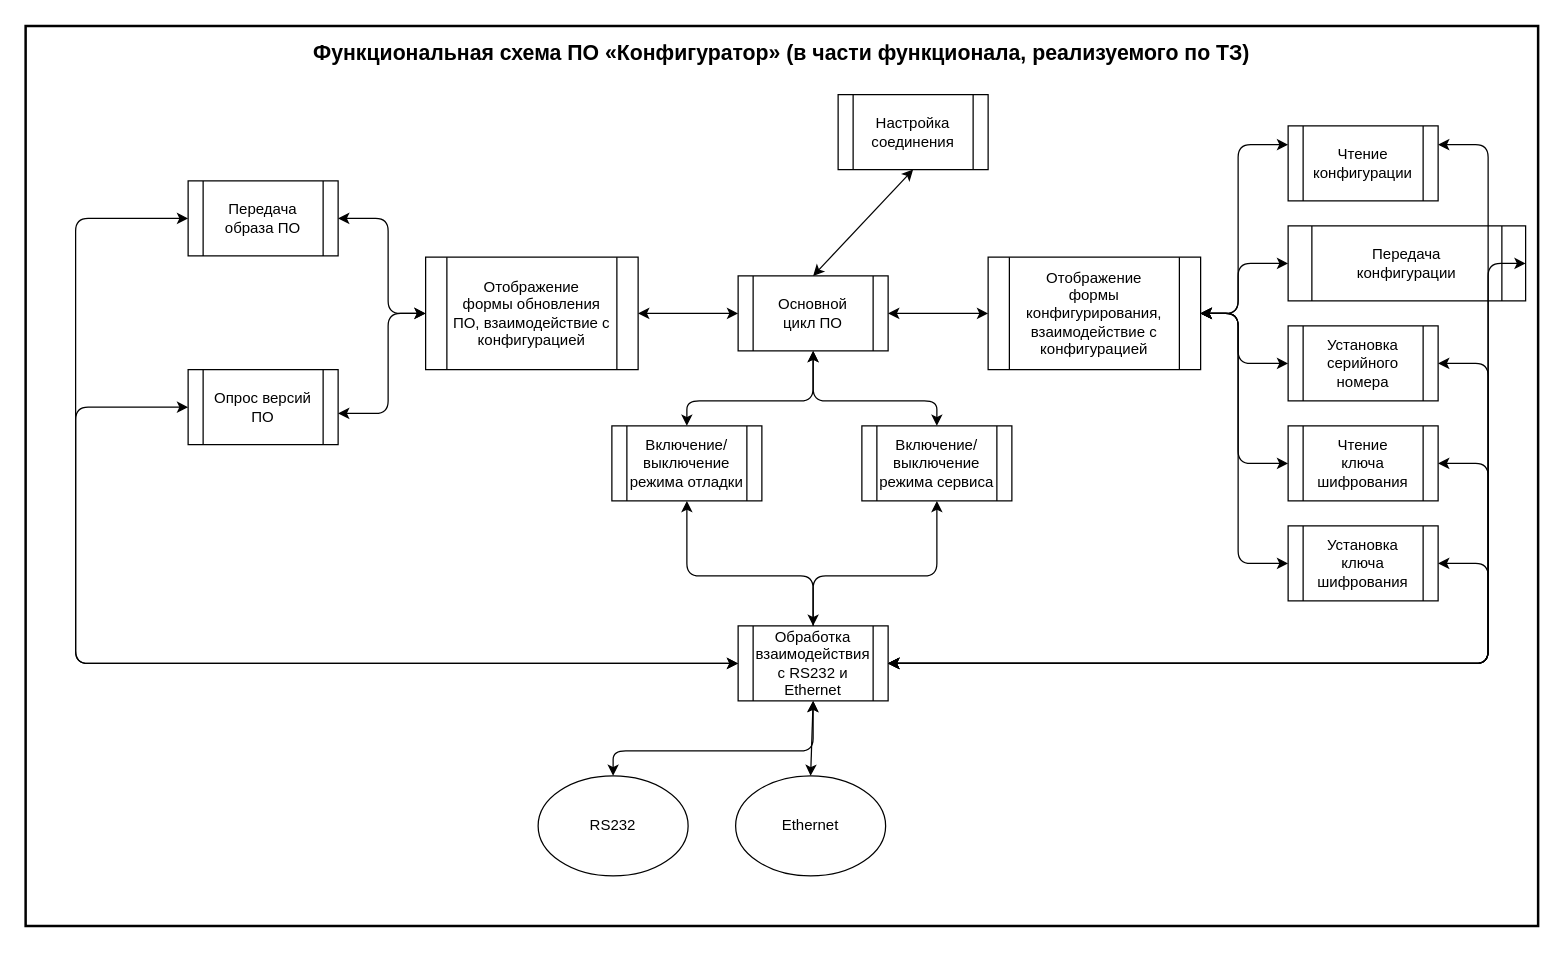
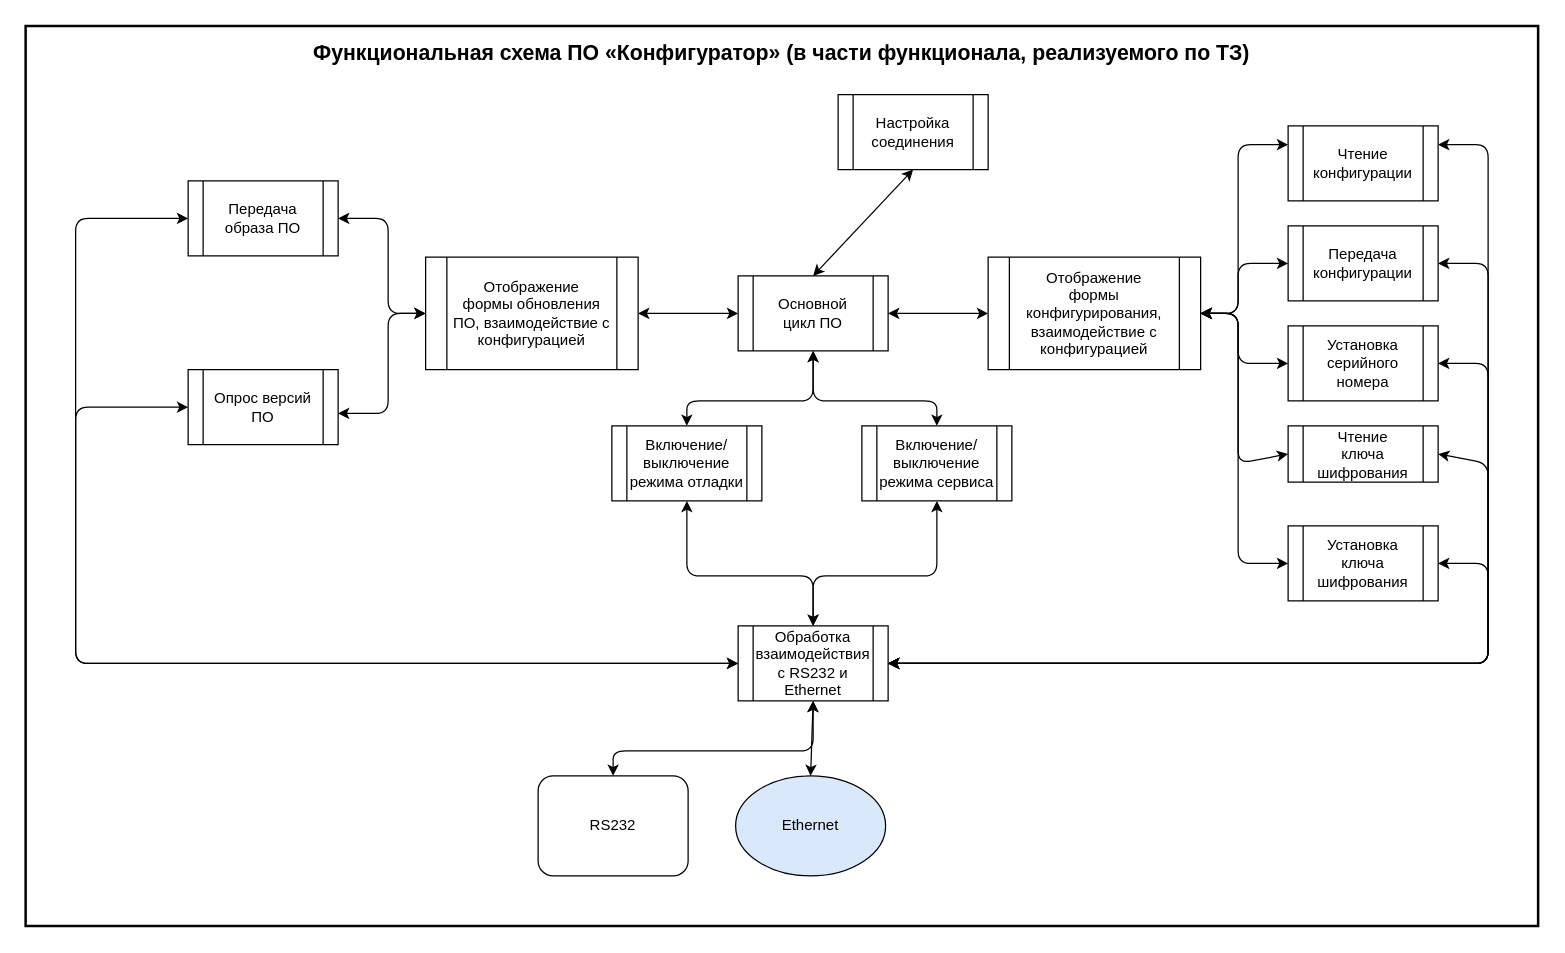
node "Передача конфигурации": size 238x75 -> 150x75
node "Чтение ключа шифрования": size 150x75 -> 150x56
edge "Обработка взаимодействия с RS232 и Ethernet" -> "Включение/выключение режима сервиса": arrowhead none -> classic
node "RS232": shape ellipse -> rounded rectangle
node "Ethernet": fillcolor #ffffff -> #dae8fc
